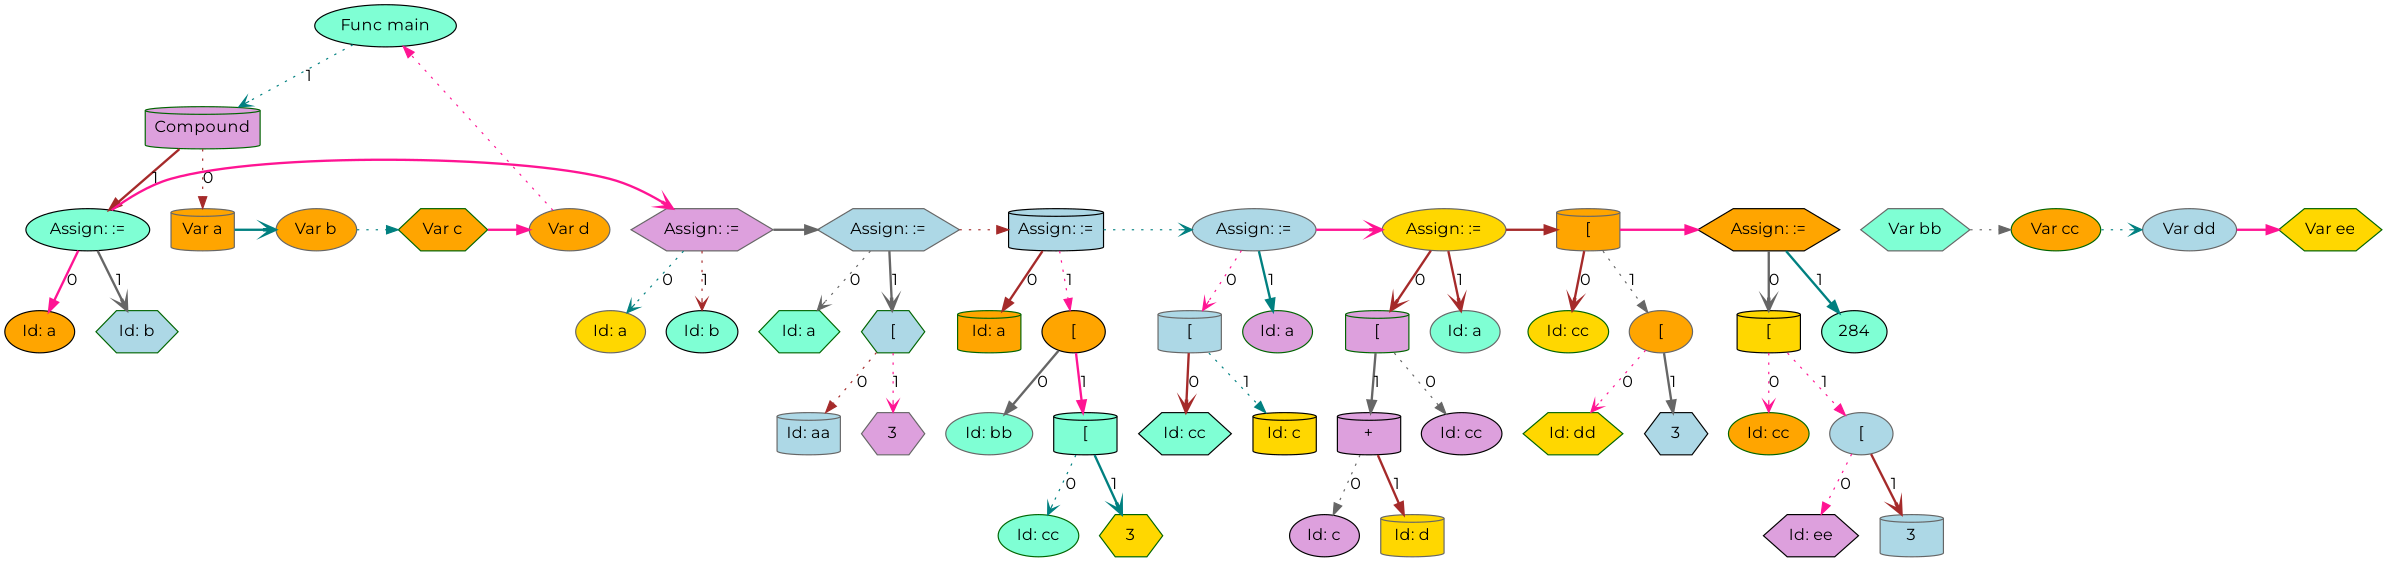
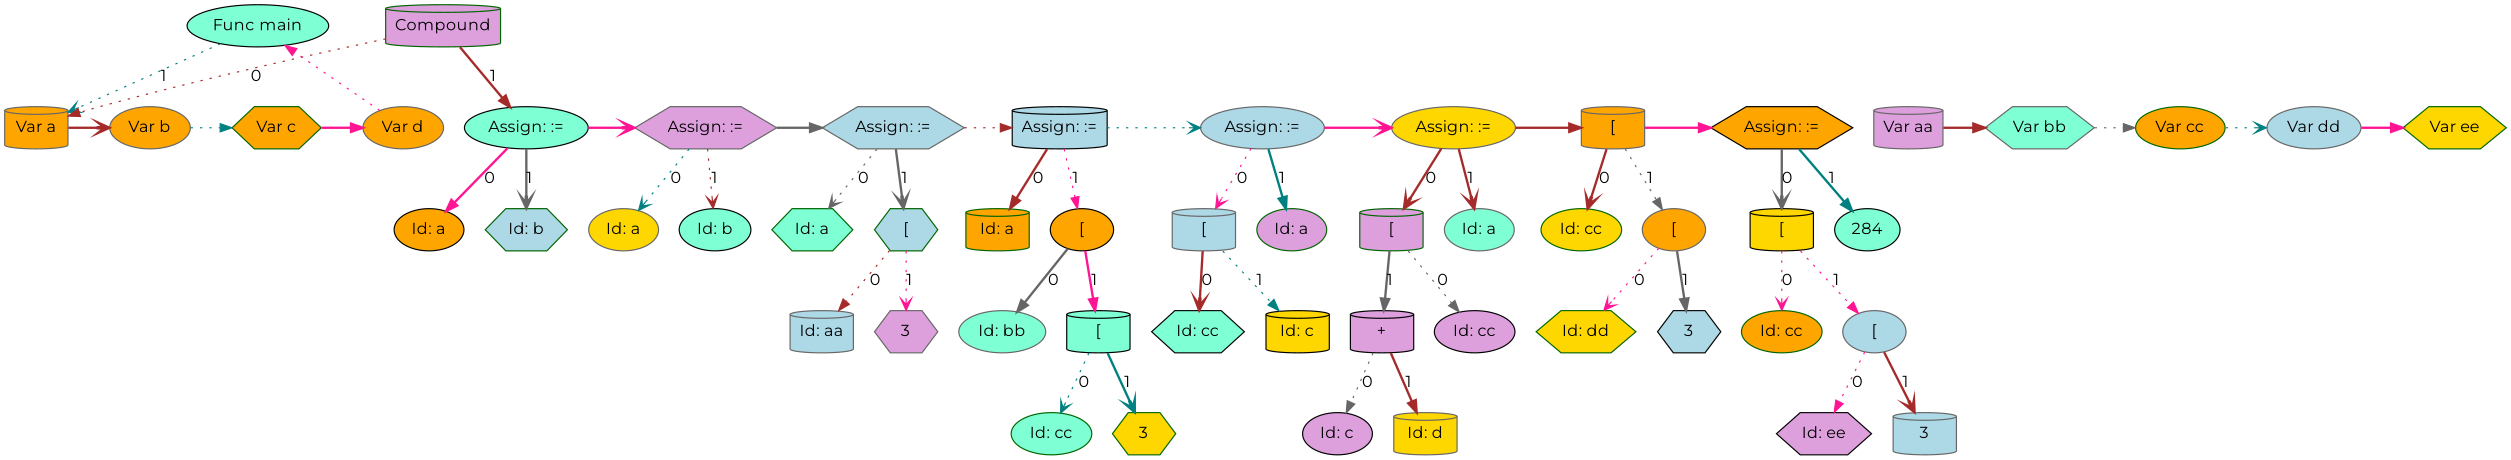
edge "Func main" -> "Compound": now "Func main" -> "Var a"
node "Var aa": added
edge "Var a" -> "Var b": color teal -> brown
